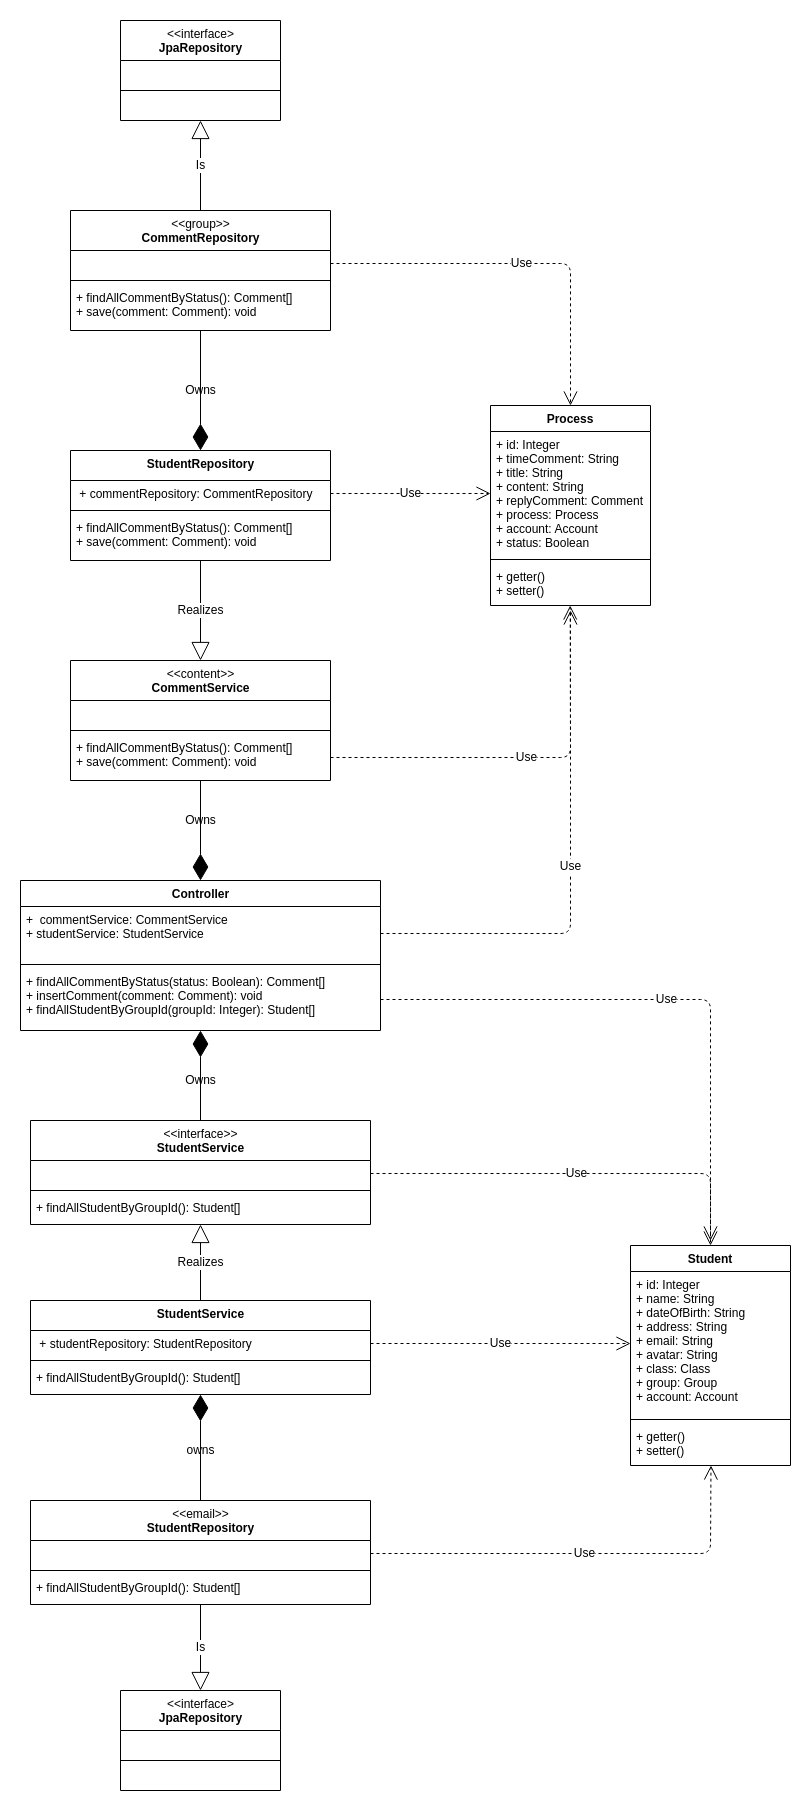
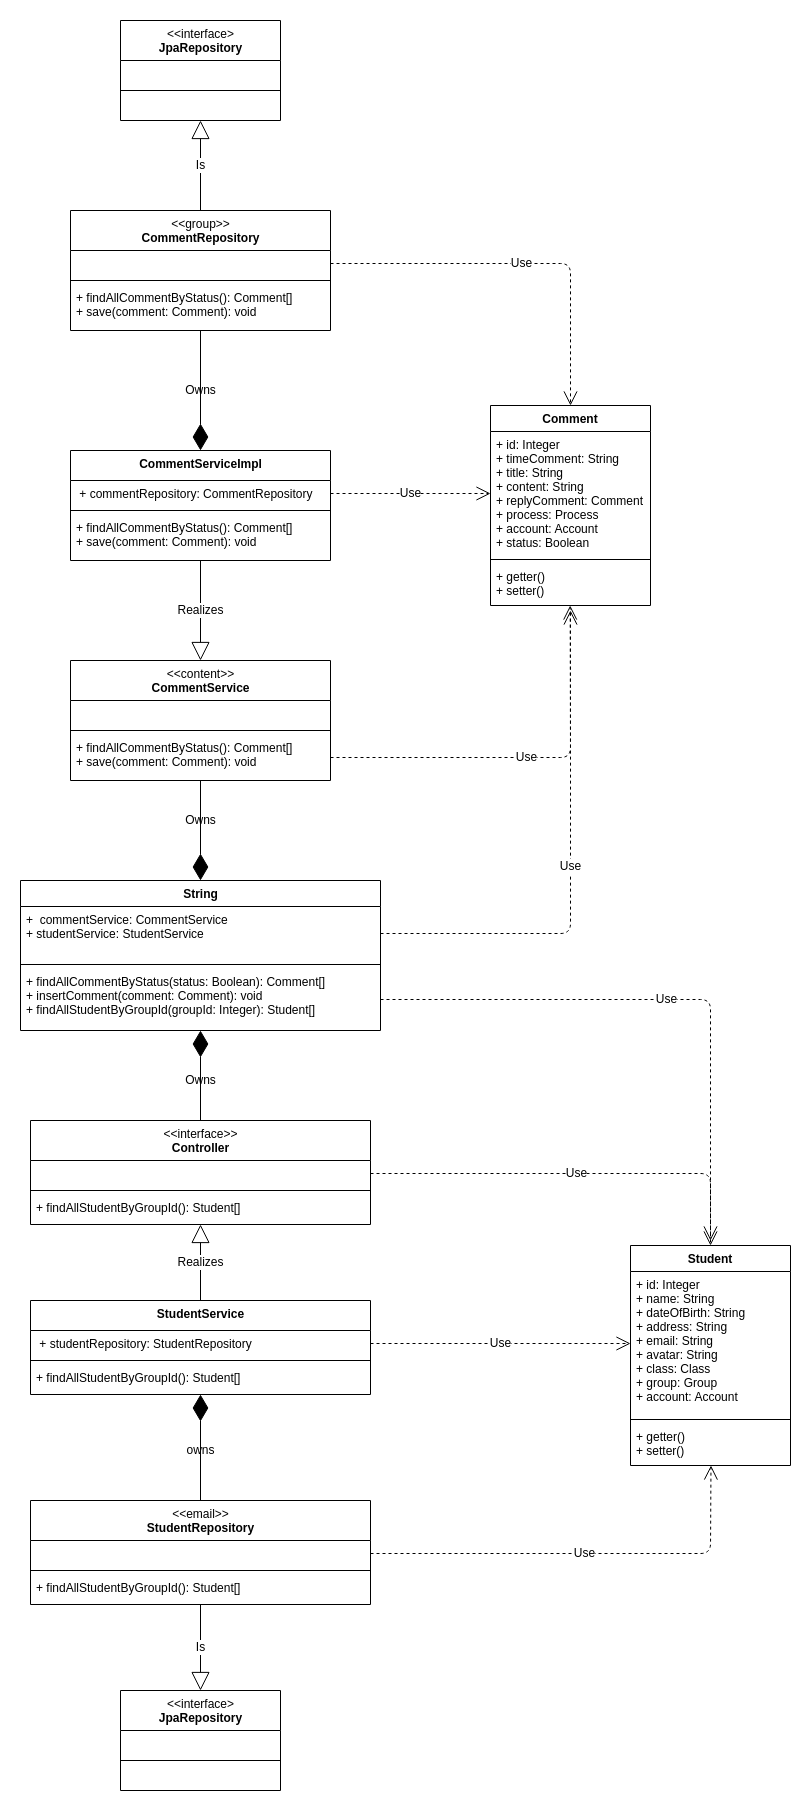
node "Process": label "Process" -> "Comment"
node "StudentRepository": label "StudentRepository" -> "CommentServiceImpl"
node "Controller": label "Controller" -> "String"
node "<<interface>>StudentService": label "<<interface>>StudentService" -> "<<interface>>Controller"
